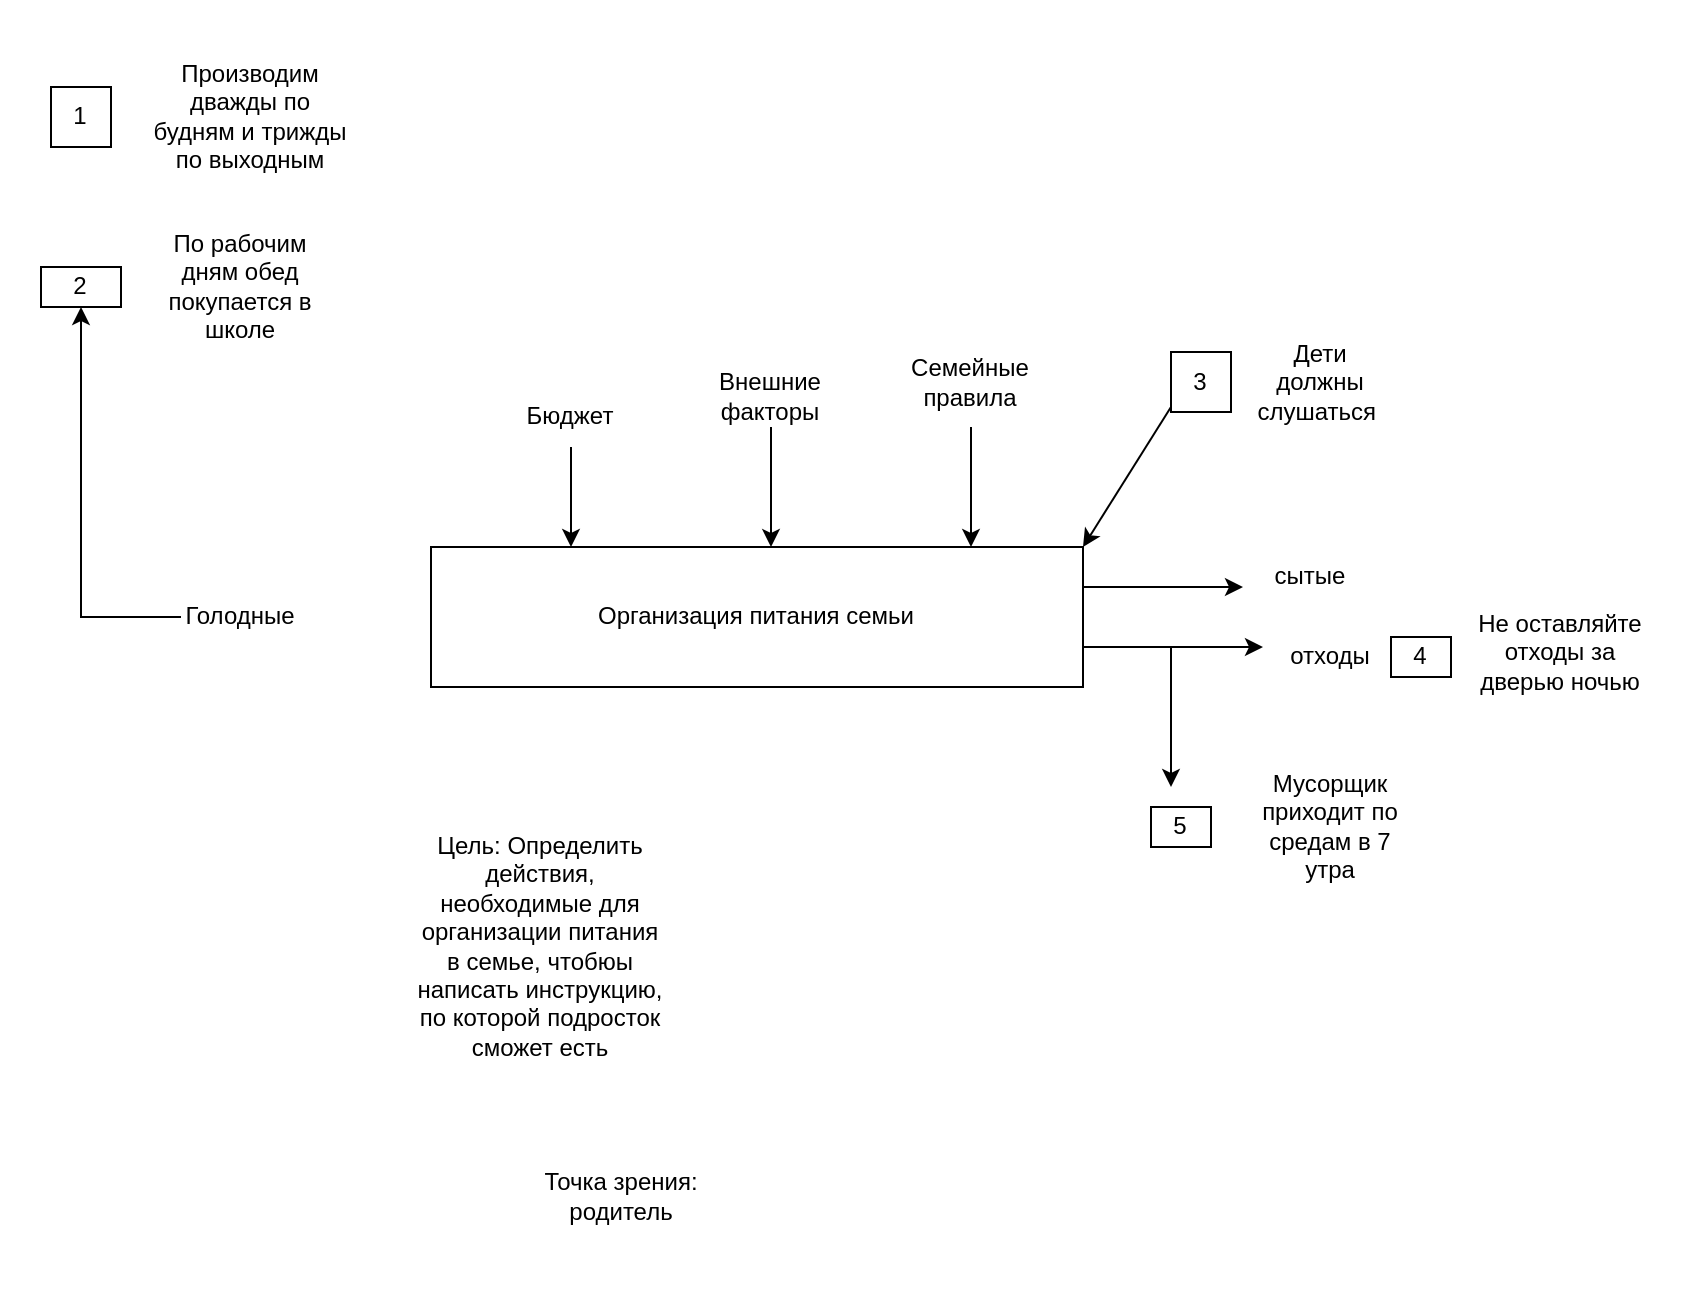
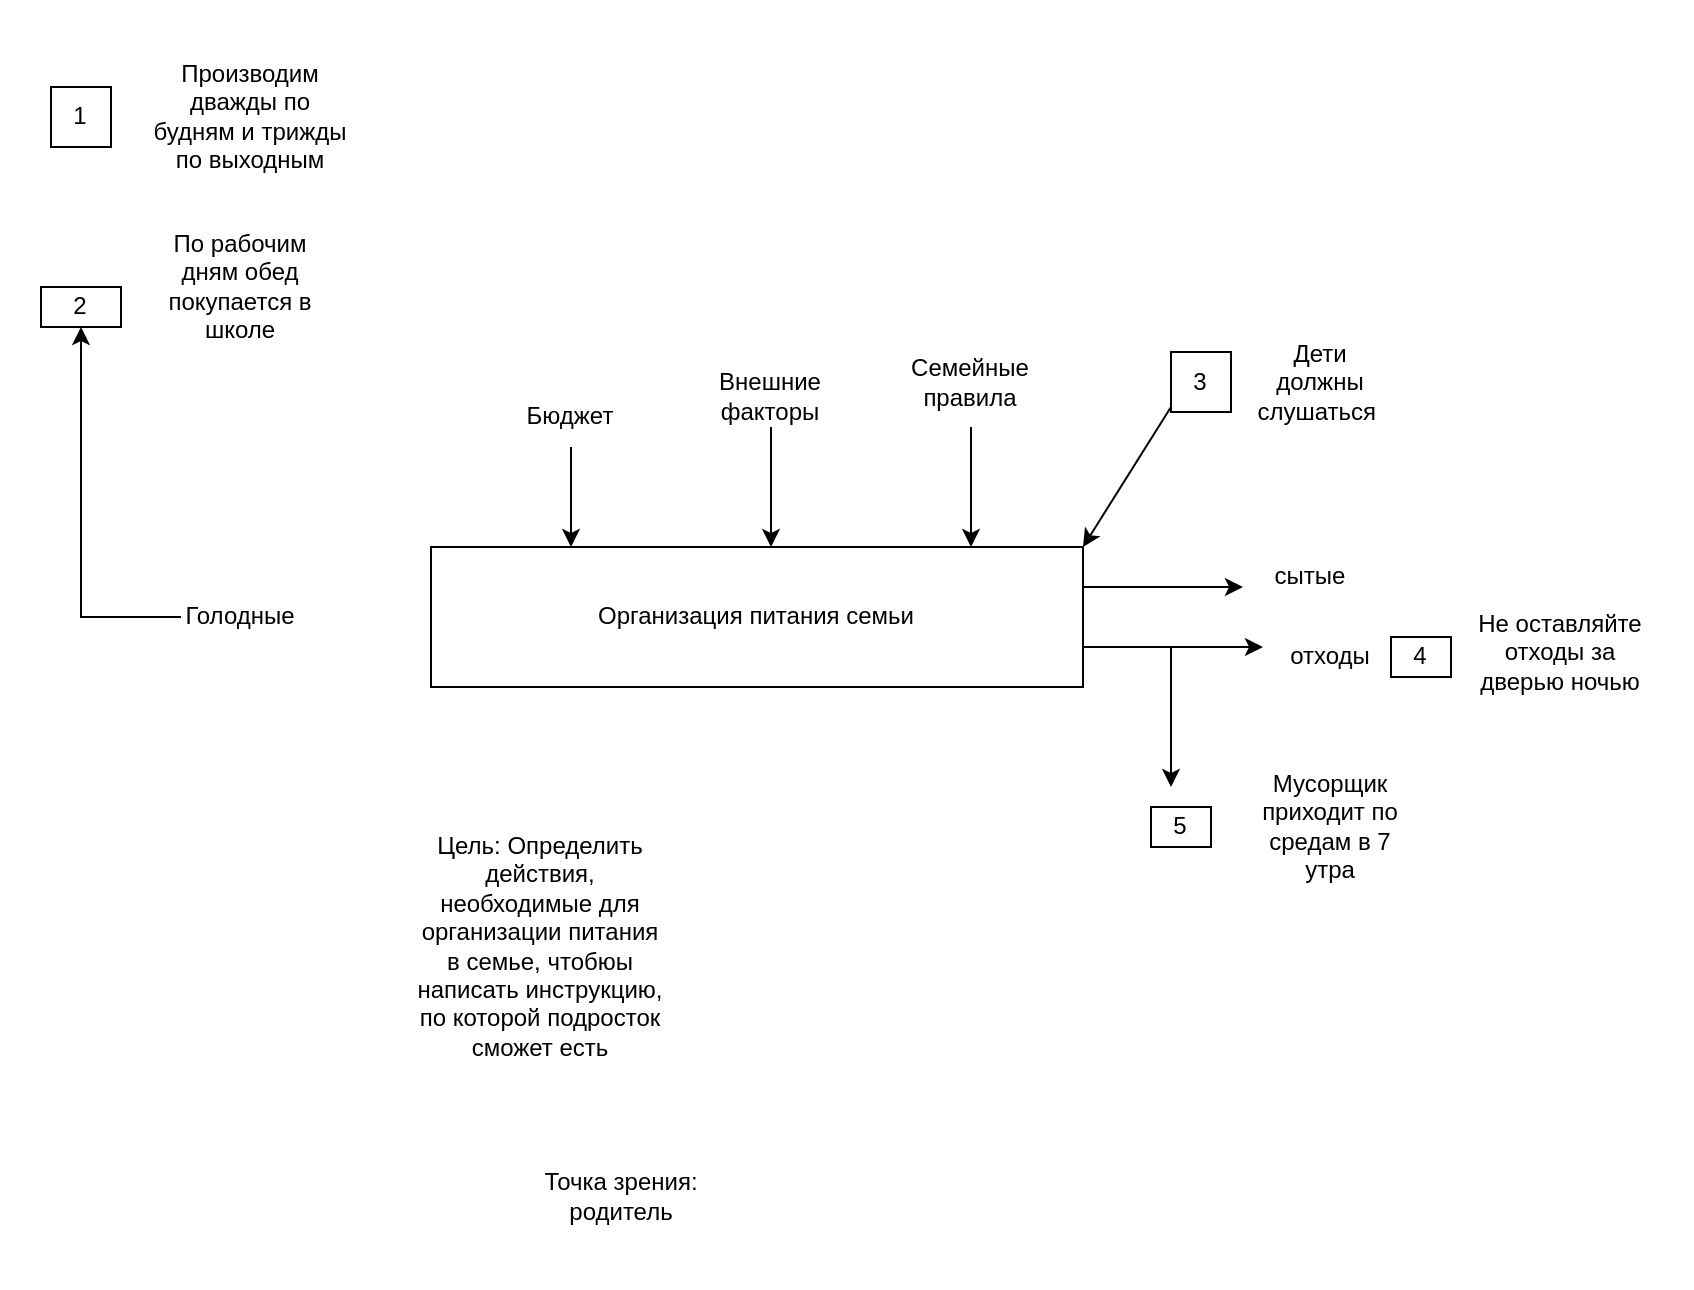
node "2": moved (81, 287) -> (81, 307)
